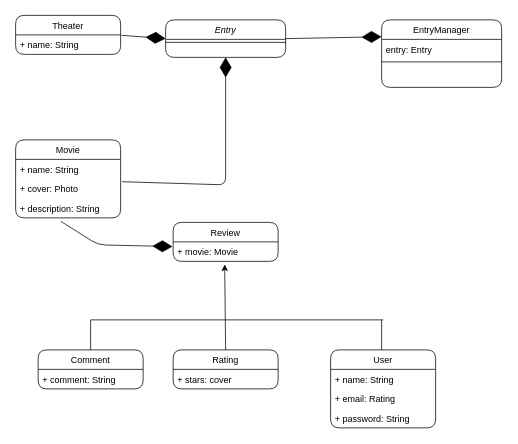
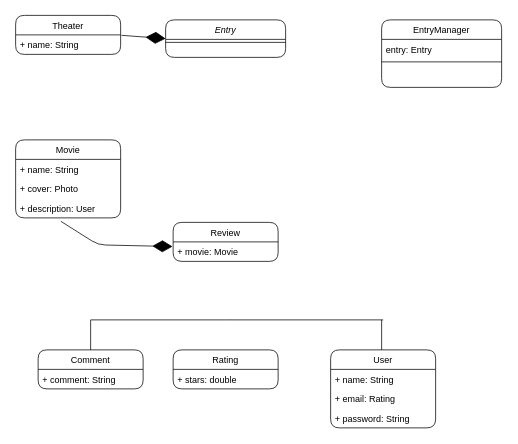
edge "Entry" -> "EntryManager": removed
edge "+ cover: Photo" -> "Entry": removed
node "+ description: String": label "+ description: String" -> "+ description: User"
edge "Rating" -> "+ movie: Movie": removed
node "+ stars: cover": label "+ stars: cover" -> "+ stars: double"
